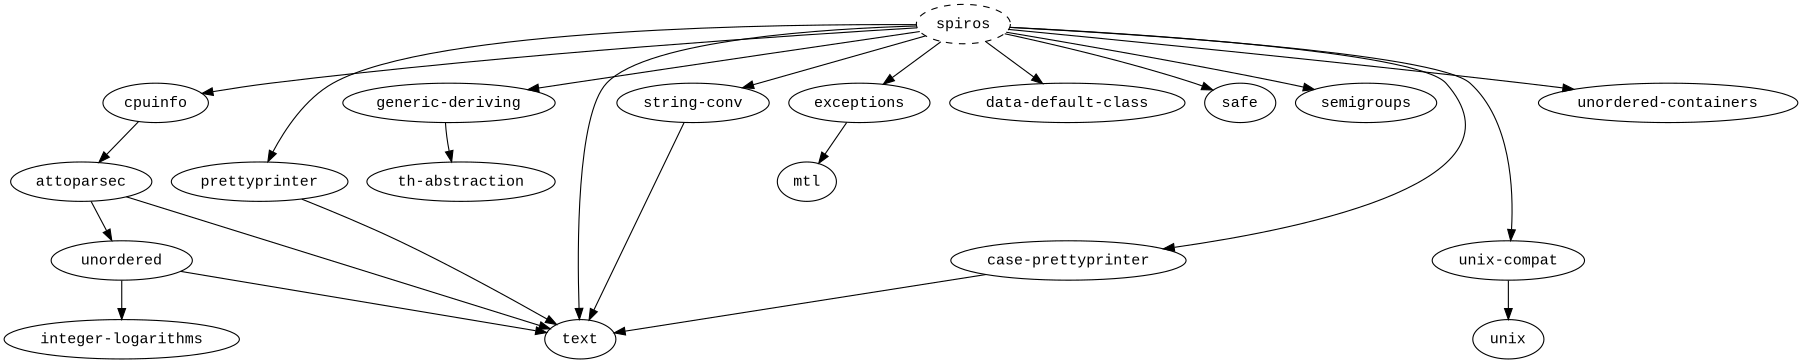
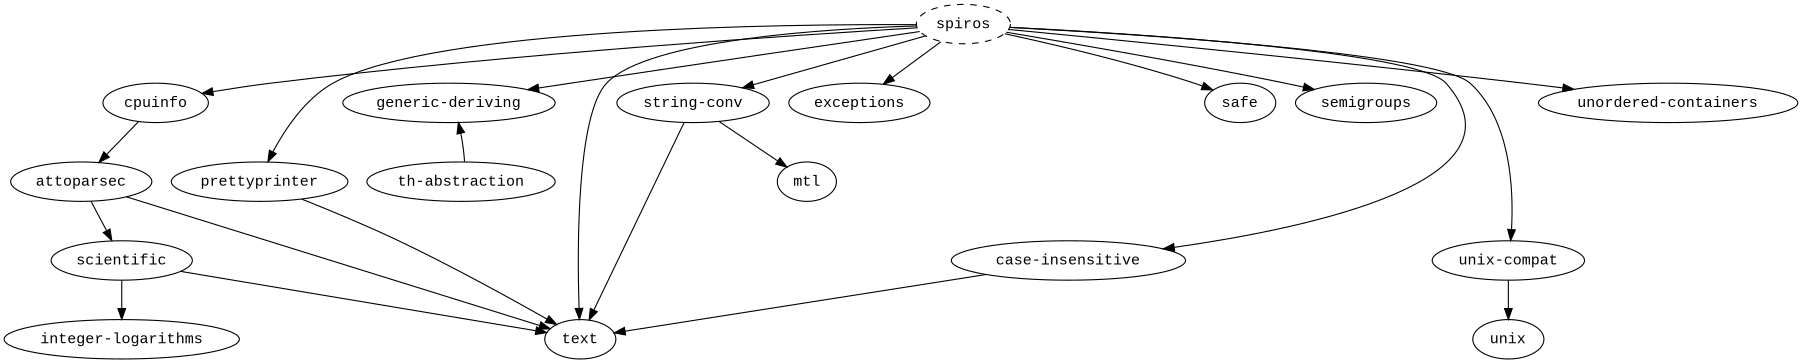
node "data-default-class": removed
edge "generic-deriving" -> "th-abstraction": reversed
edge "exceptions" -> "mtl": now "string-conv" -> "mtl"
node "unordered": label "unordered" -> "scientific"
node "case-prettyprinter": label "case-prettyprinter" -> "case-insensitive"
